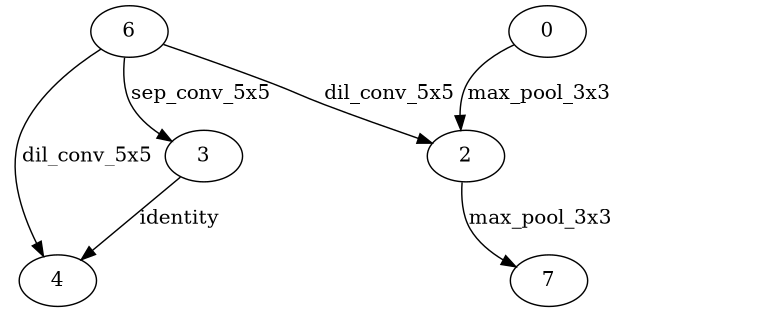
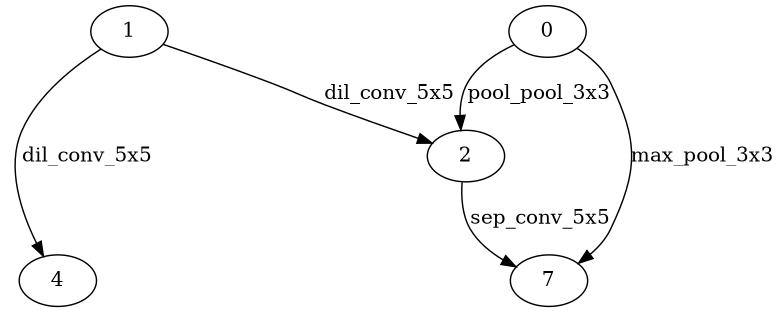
node "6": label "6" -> "1"
edge "0" -> "2": label "max_pool_3x3" -> "pool_pool_3x3"
edge "0" -> "7": added, label "max_pool_3x3"
node "3": removed
edge "2" -> "7": label "max_pool_3x3" -> "sep_conv_5x5"
